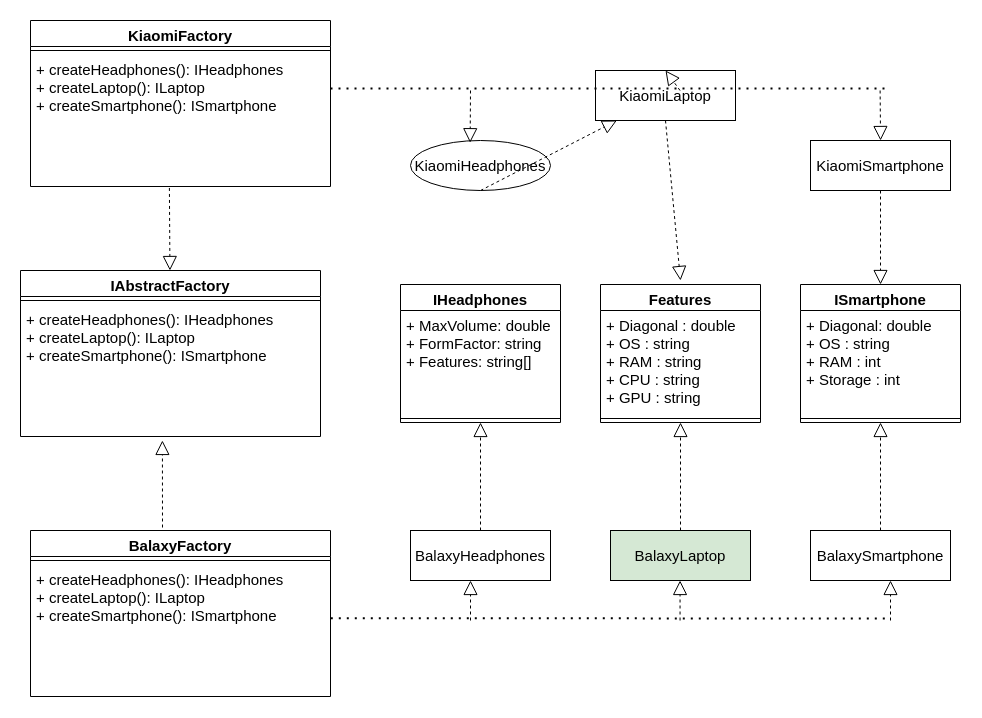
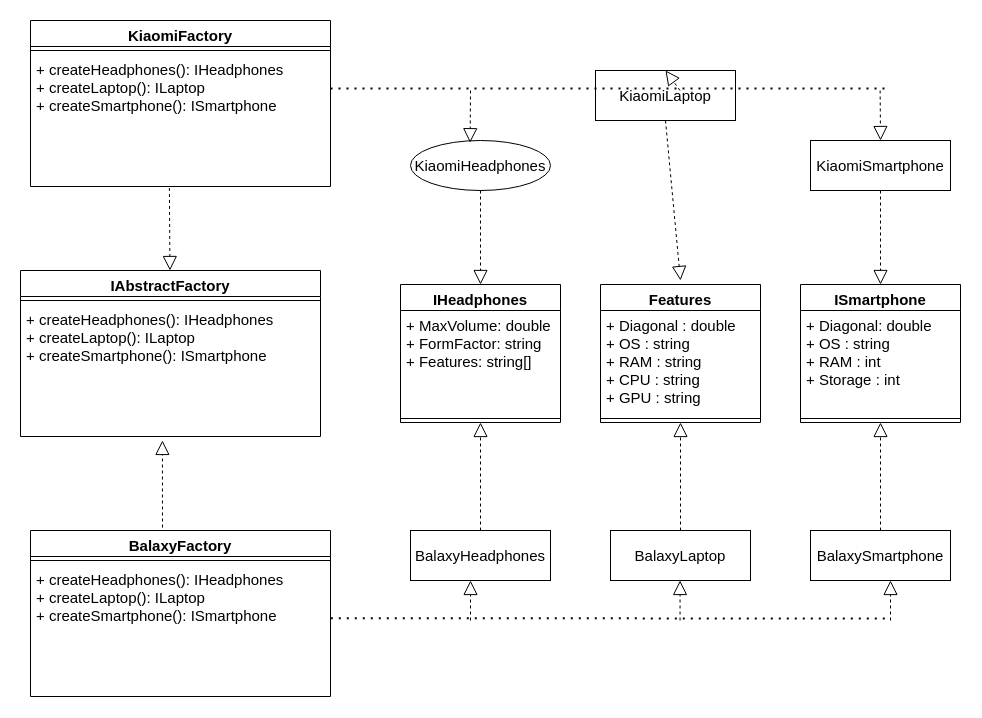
edge "KiaomiHeadphones" -> "KiaomiLaptop": now "KiaomiHeadphones" -> "IHeadphones"
node "BalaxyLaptop": fillcolor #d5e8d4 -> #ffffff
